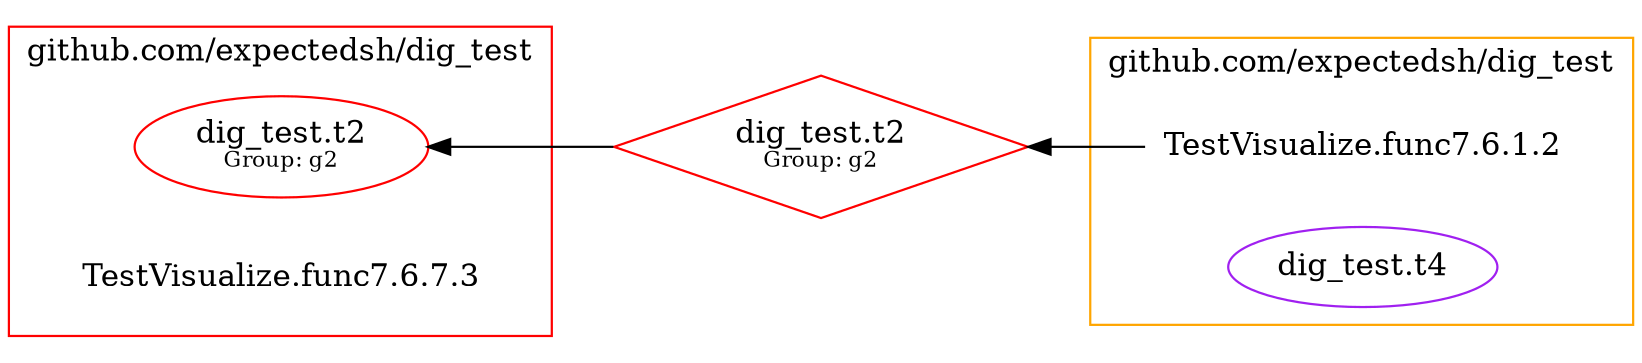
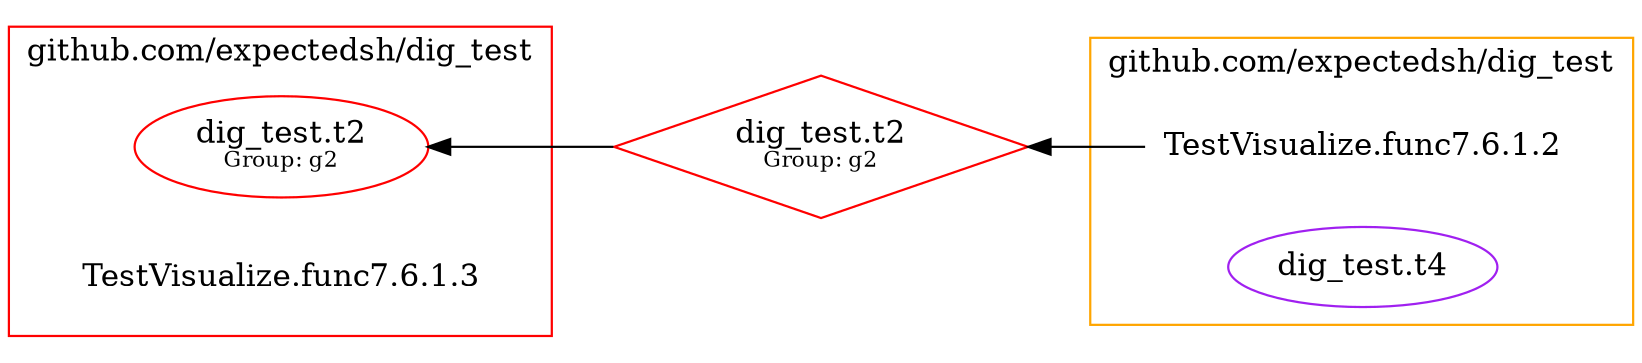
node "TestVisualize.func7.6.7.3": label "TestVisualize.func7.6.7.3" -> "TestVisualize.func7.6.1.3"
